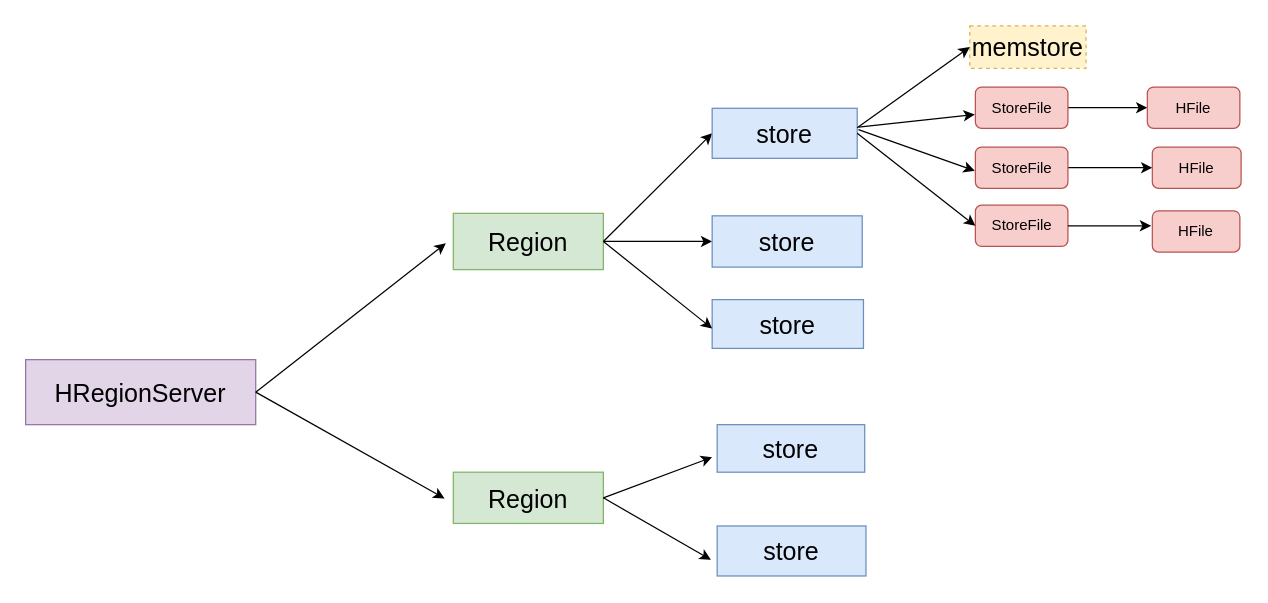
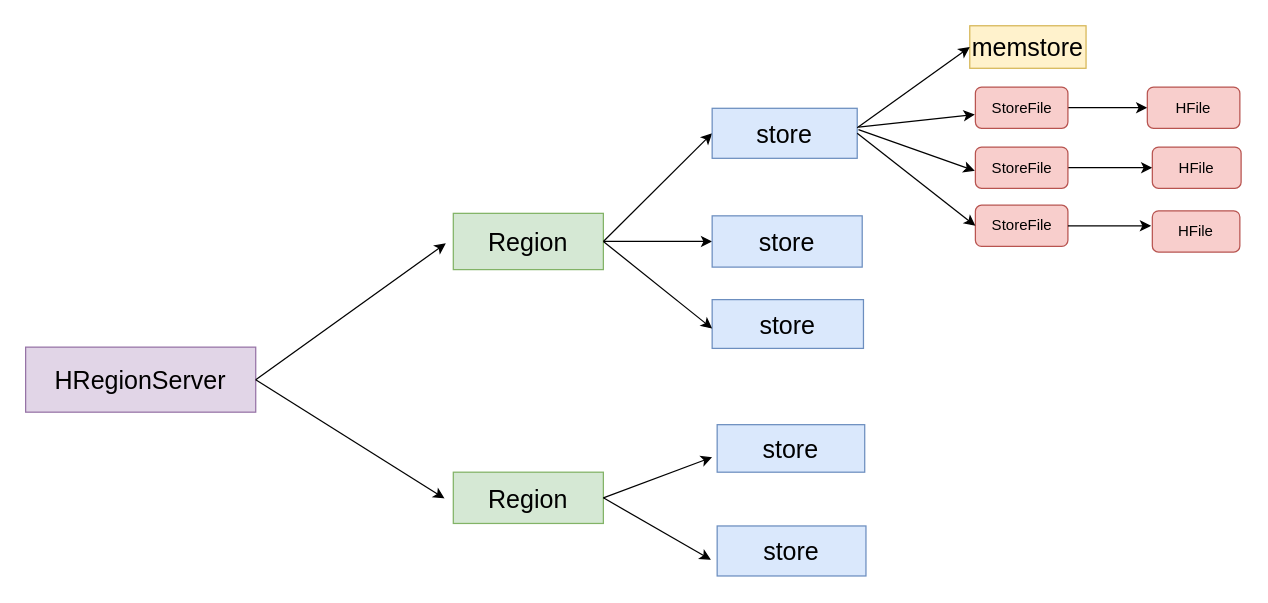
node "memstore": style dashed -> solid
node "HRegionServer": moved (141, 392) -> (141, 379)
